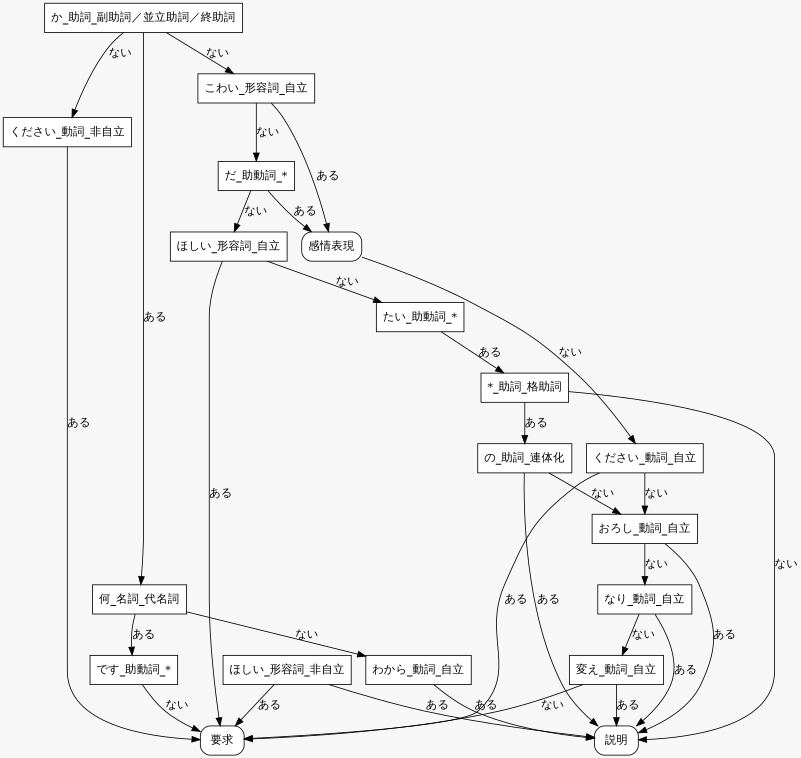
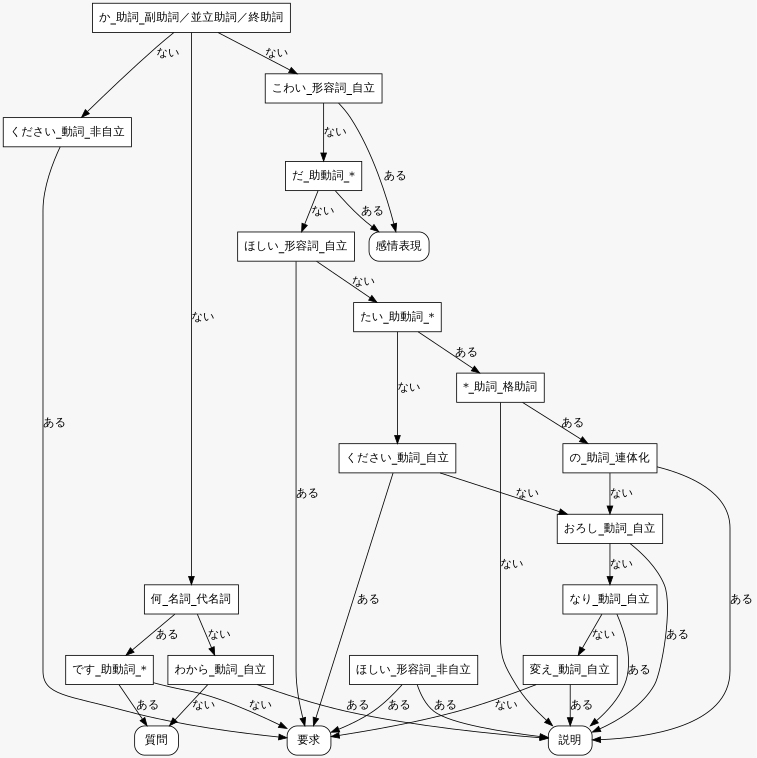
edge "か_助詞_副助詞／並立助詞／終助詞" -> "何_名詞_代名詞": label "ある" -> "ない"
edge "感情表現" -> "ください_動詞_自立": now "たい_助動詞_*" -> "ください_動詞_自立"
node "質問": added
